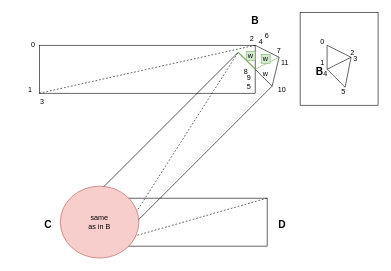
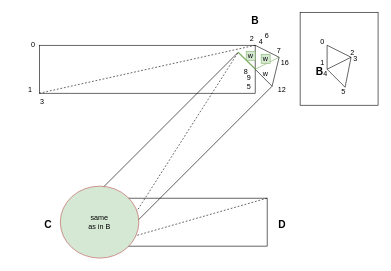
node "11": label "11" -> "16"
node "10": label "10" -> "12"
node "same as in B": fillcolor #f8cecc -> #d5e8d4
